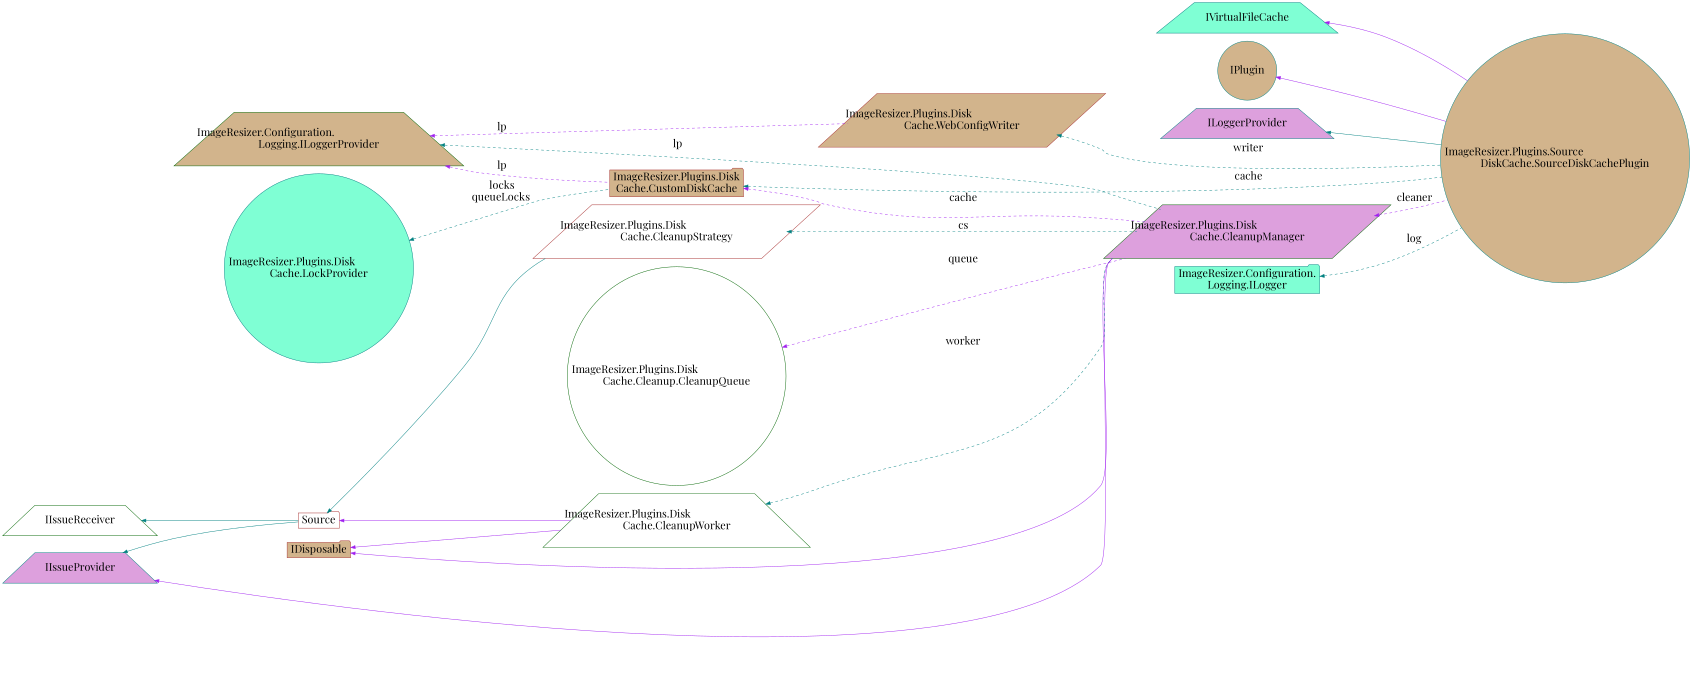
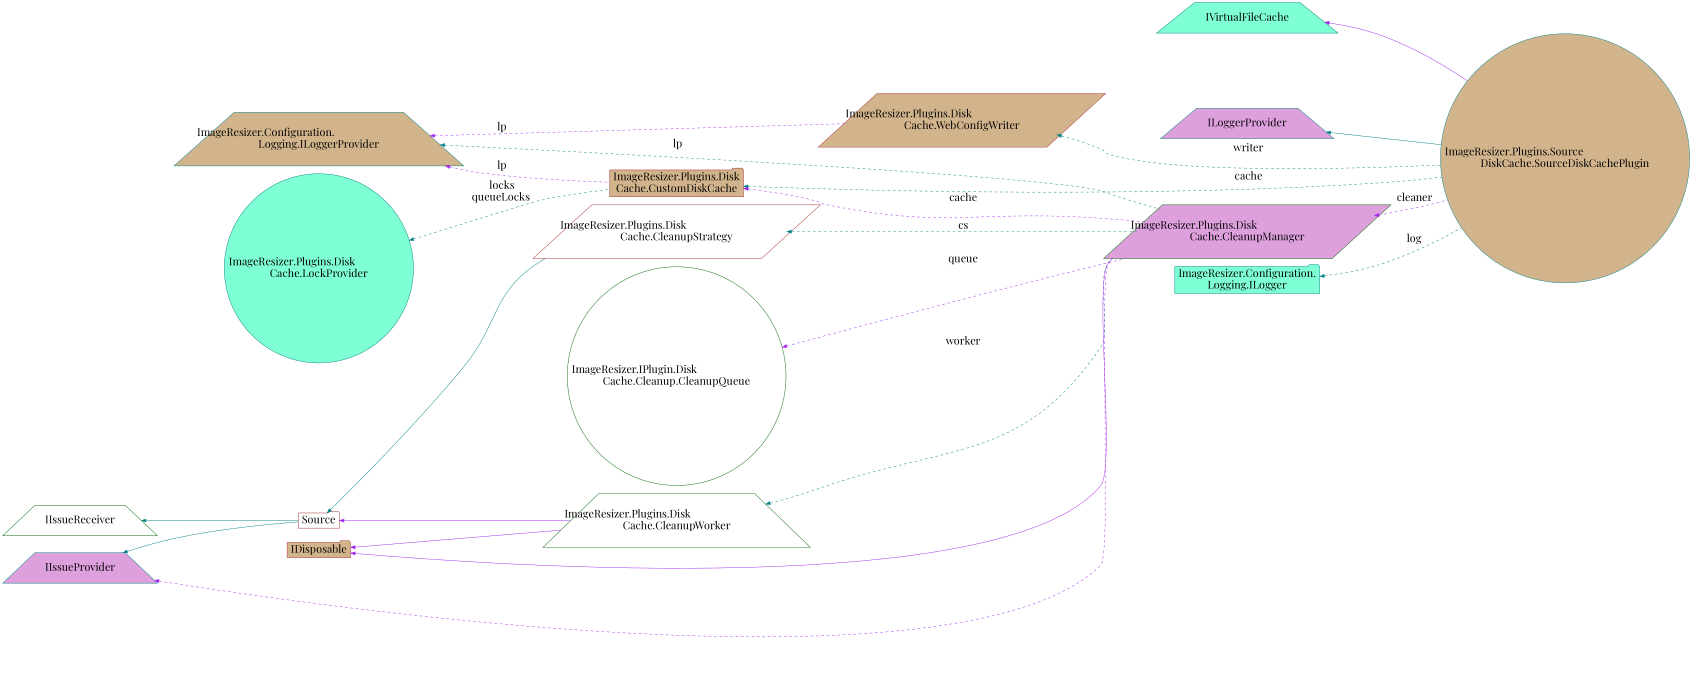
node "IPlugin": removed
node "ImageResizer.Configuration. Logging.ILoggerProvider": color darkgreen -> teal
node "ImageResizer.Plugins.Disk Cache.Cleanup.CleanupQueue": label "ImageResizer.Plugins.Disk Cache.Cleanup.CleanupQueue" -> "ImageResizer.IPlugin.Disk Cache.Cleanup.CleanupQueue"
edge "ImageResizer.Plugins.Disk Cache.CleanupManager" -> "IIssueProvider": style solid -> dashed
